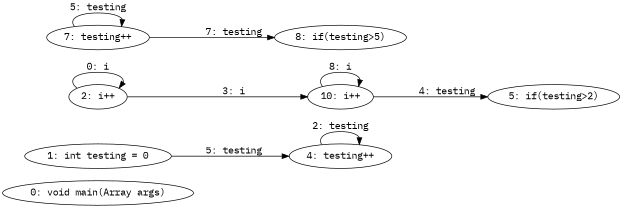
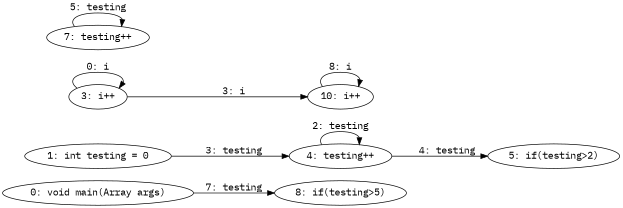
edge "7: testing++" -> "8: if(testing>5)": now "0: void main(Array args)" -> "8: if(testing>5)"
node "2: i++": label "2: i++" -> "3: i++"
edge "10: i++" -> "5: if(testing>2)": now "4: testing++" -> "5: if(testing>2)"
edge "1: int testing = 0" -> "4: testing++": label "5: testing" -> "3: testing"
